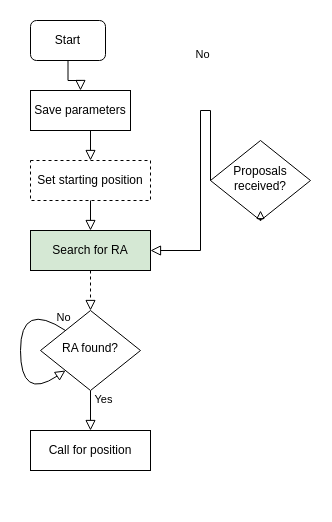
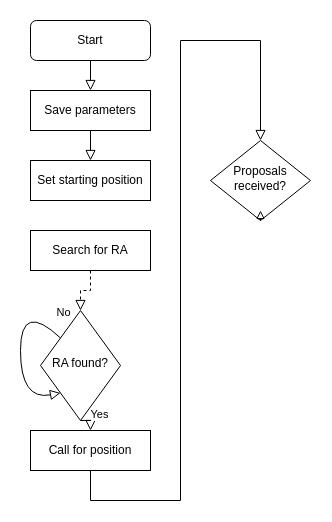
node "Start": size 75x40 -> 120x40
node "Save parameters": size 100x40 -> 120x40
edge "Proposals received?" -> "Search for RA": removed, label "No"
node "Set starting position": style dashed -> solid
edge "Set starting position" -> "Search for RA": removed
edge "Call for position" -> "Proposals received?": added
node "Search for RA": fillcolor #d5e8d4 -> #ffffff
node "RA found?": size 100x80 -> 80x110
